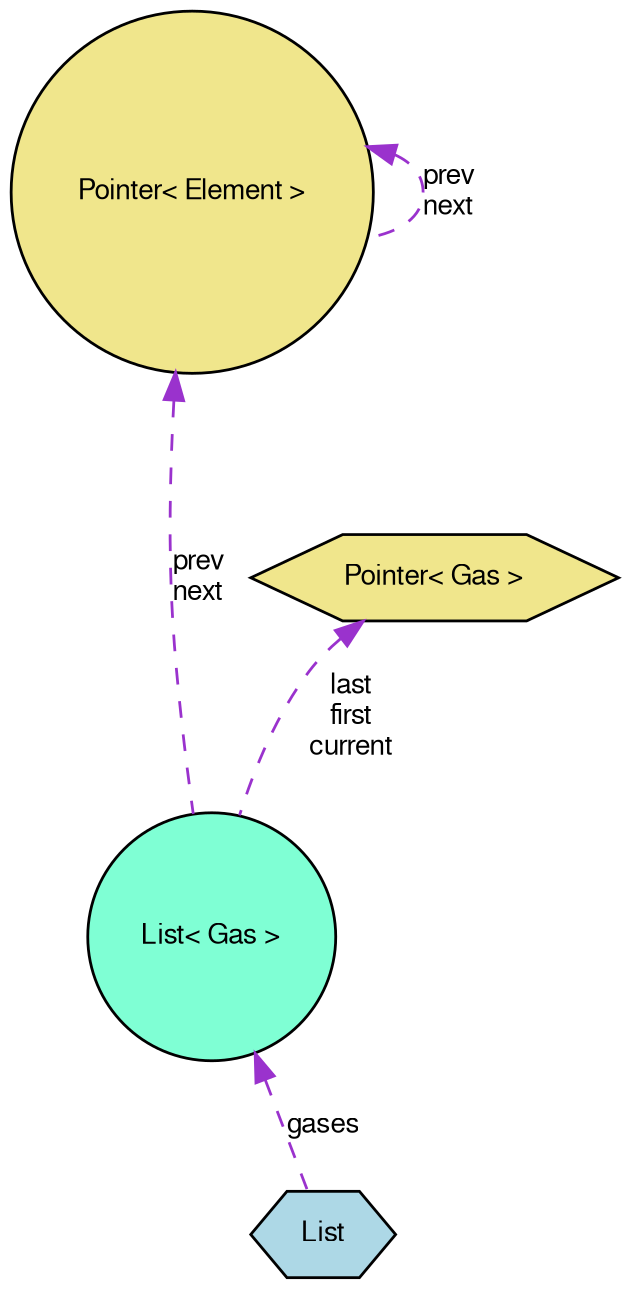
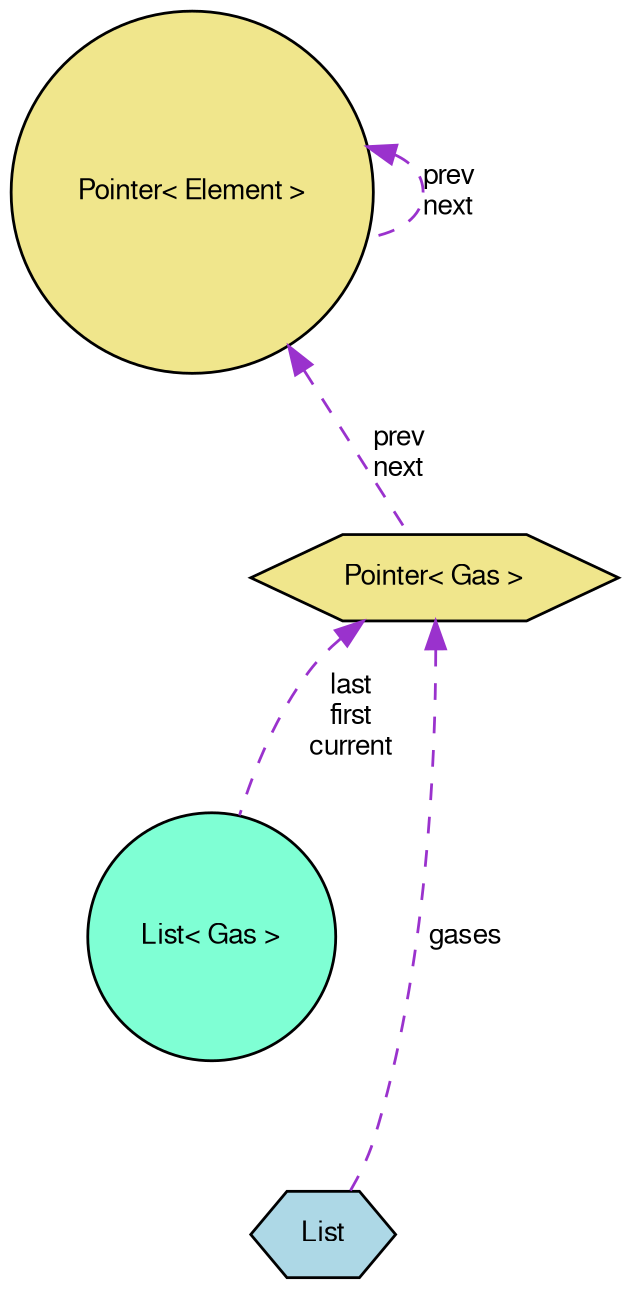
edge "List< Gas >" -> "Pointer< Element >": now "Pointer< Gas >" -> "Pointer< Element >"
edge "List" -> "List< Gas >": now "List" -> "Pointer< Gas >"
